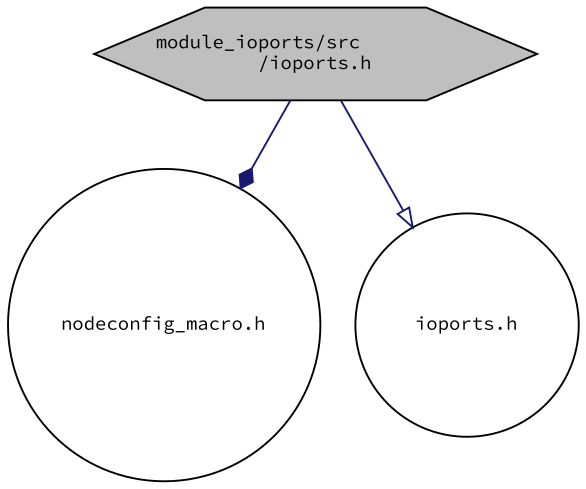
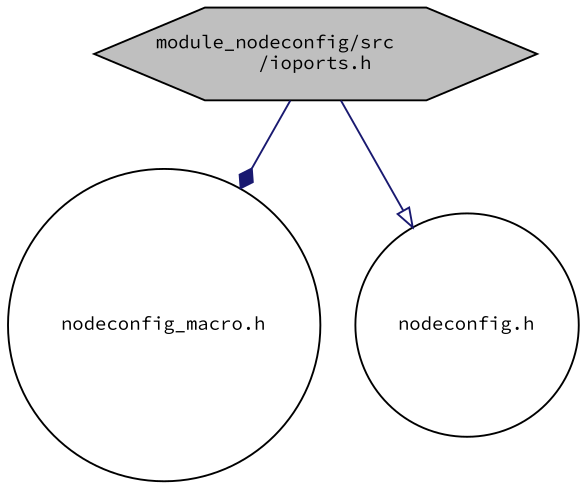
node "module_ioports/src /ioports.h": label "module_ioports/src /ioports.h" -> "module_nodeconfig/src /ioports.h"
node "ioports.h": label "ioports.h" -> "nodeconfig.h"
